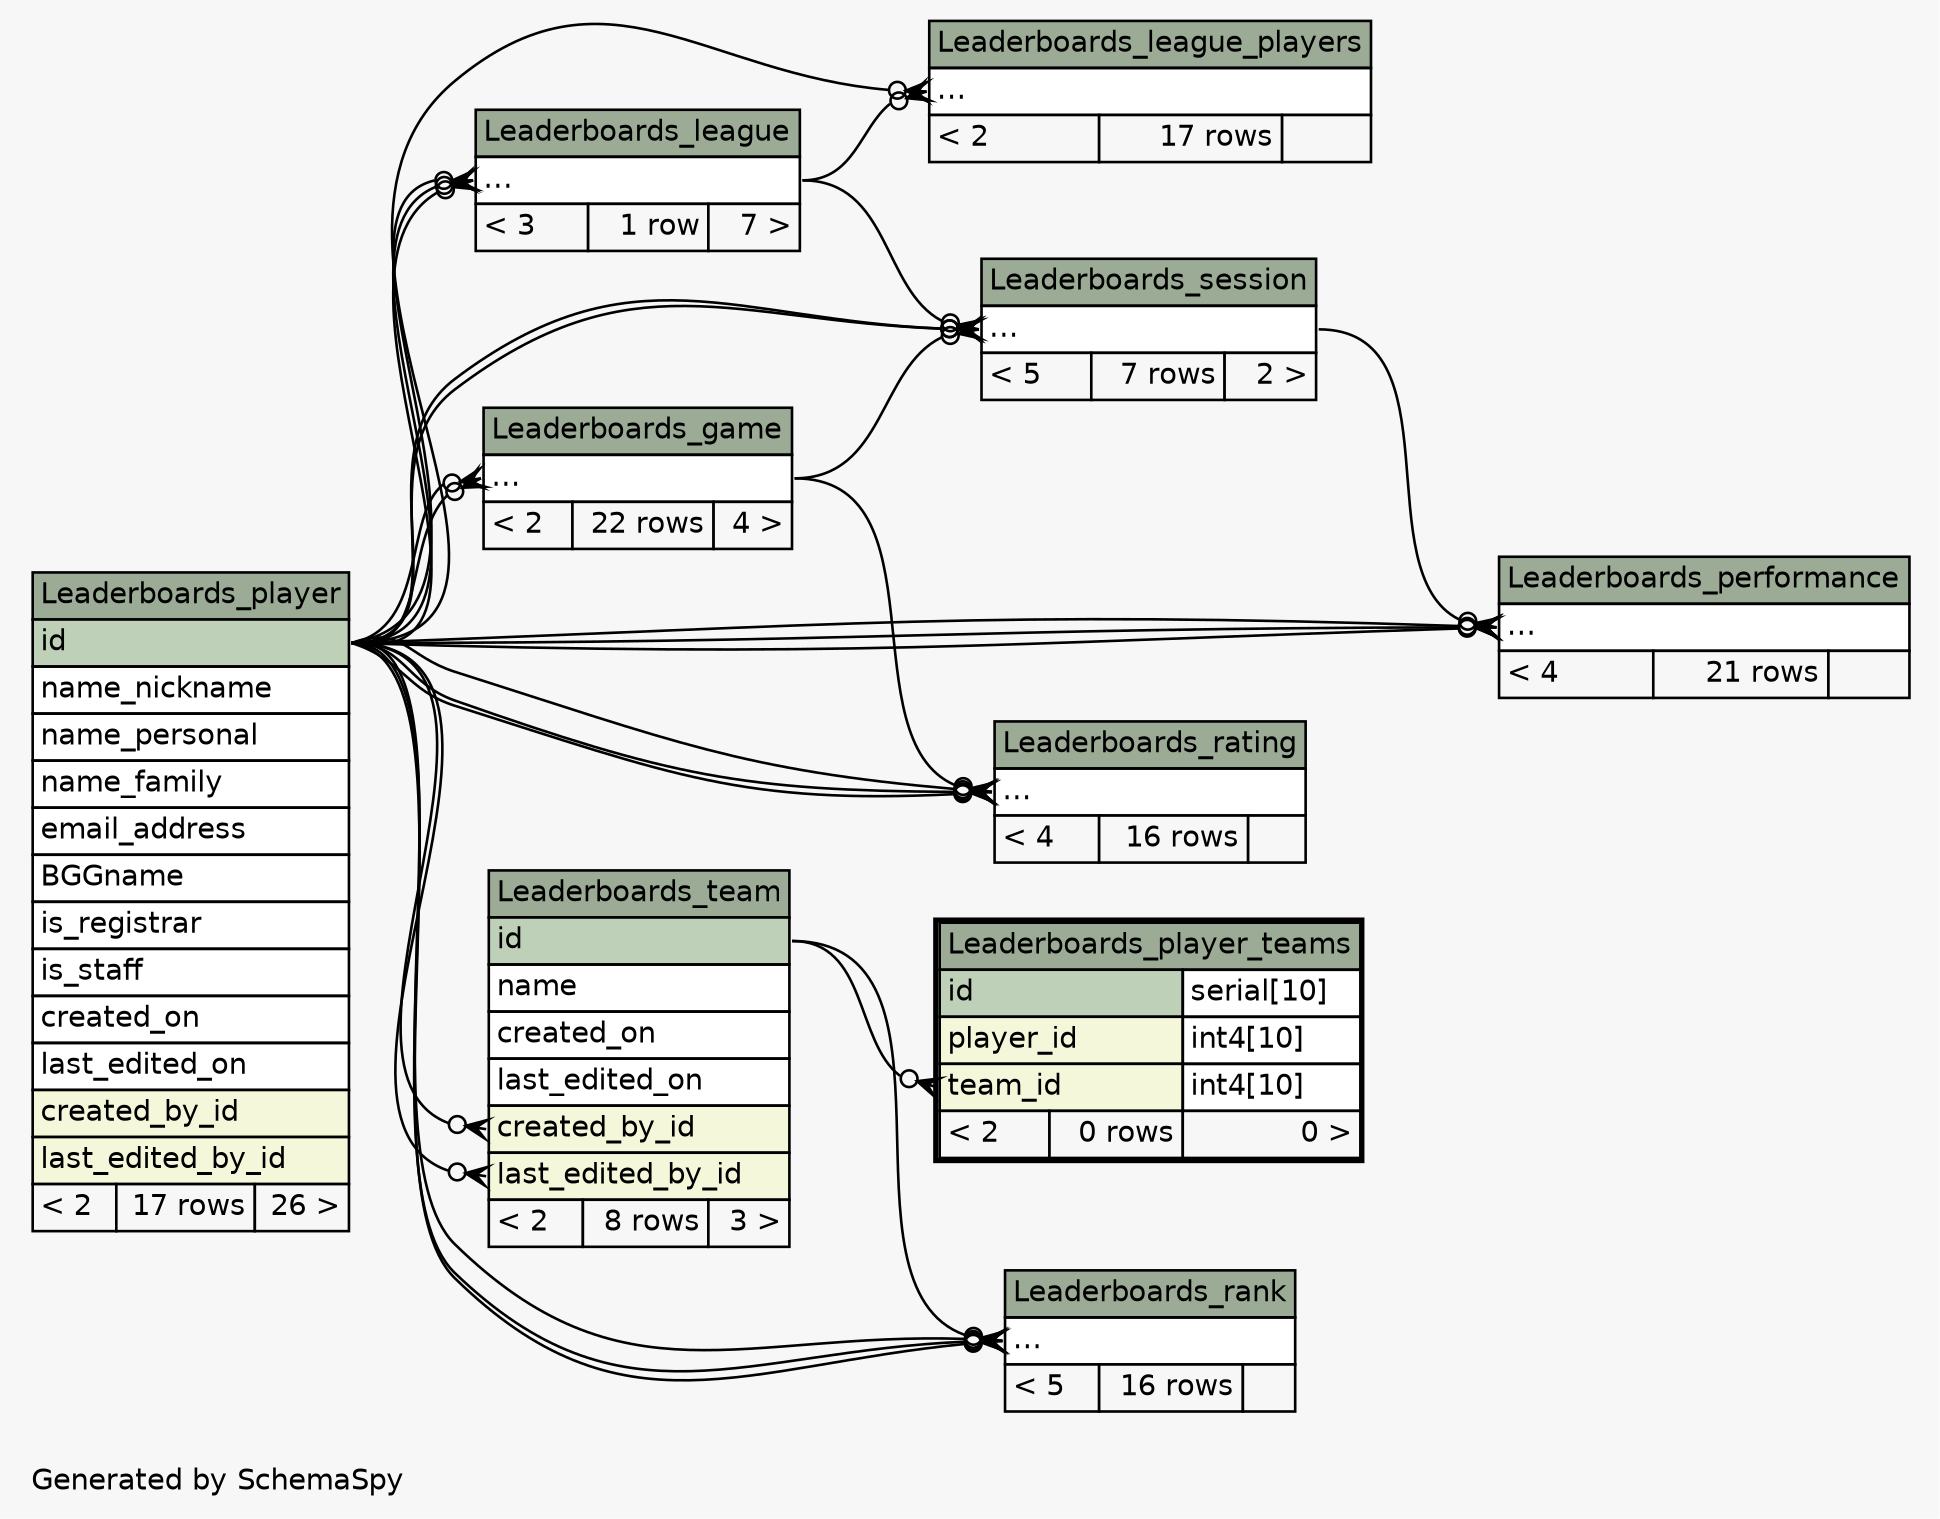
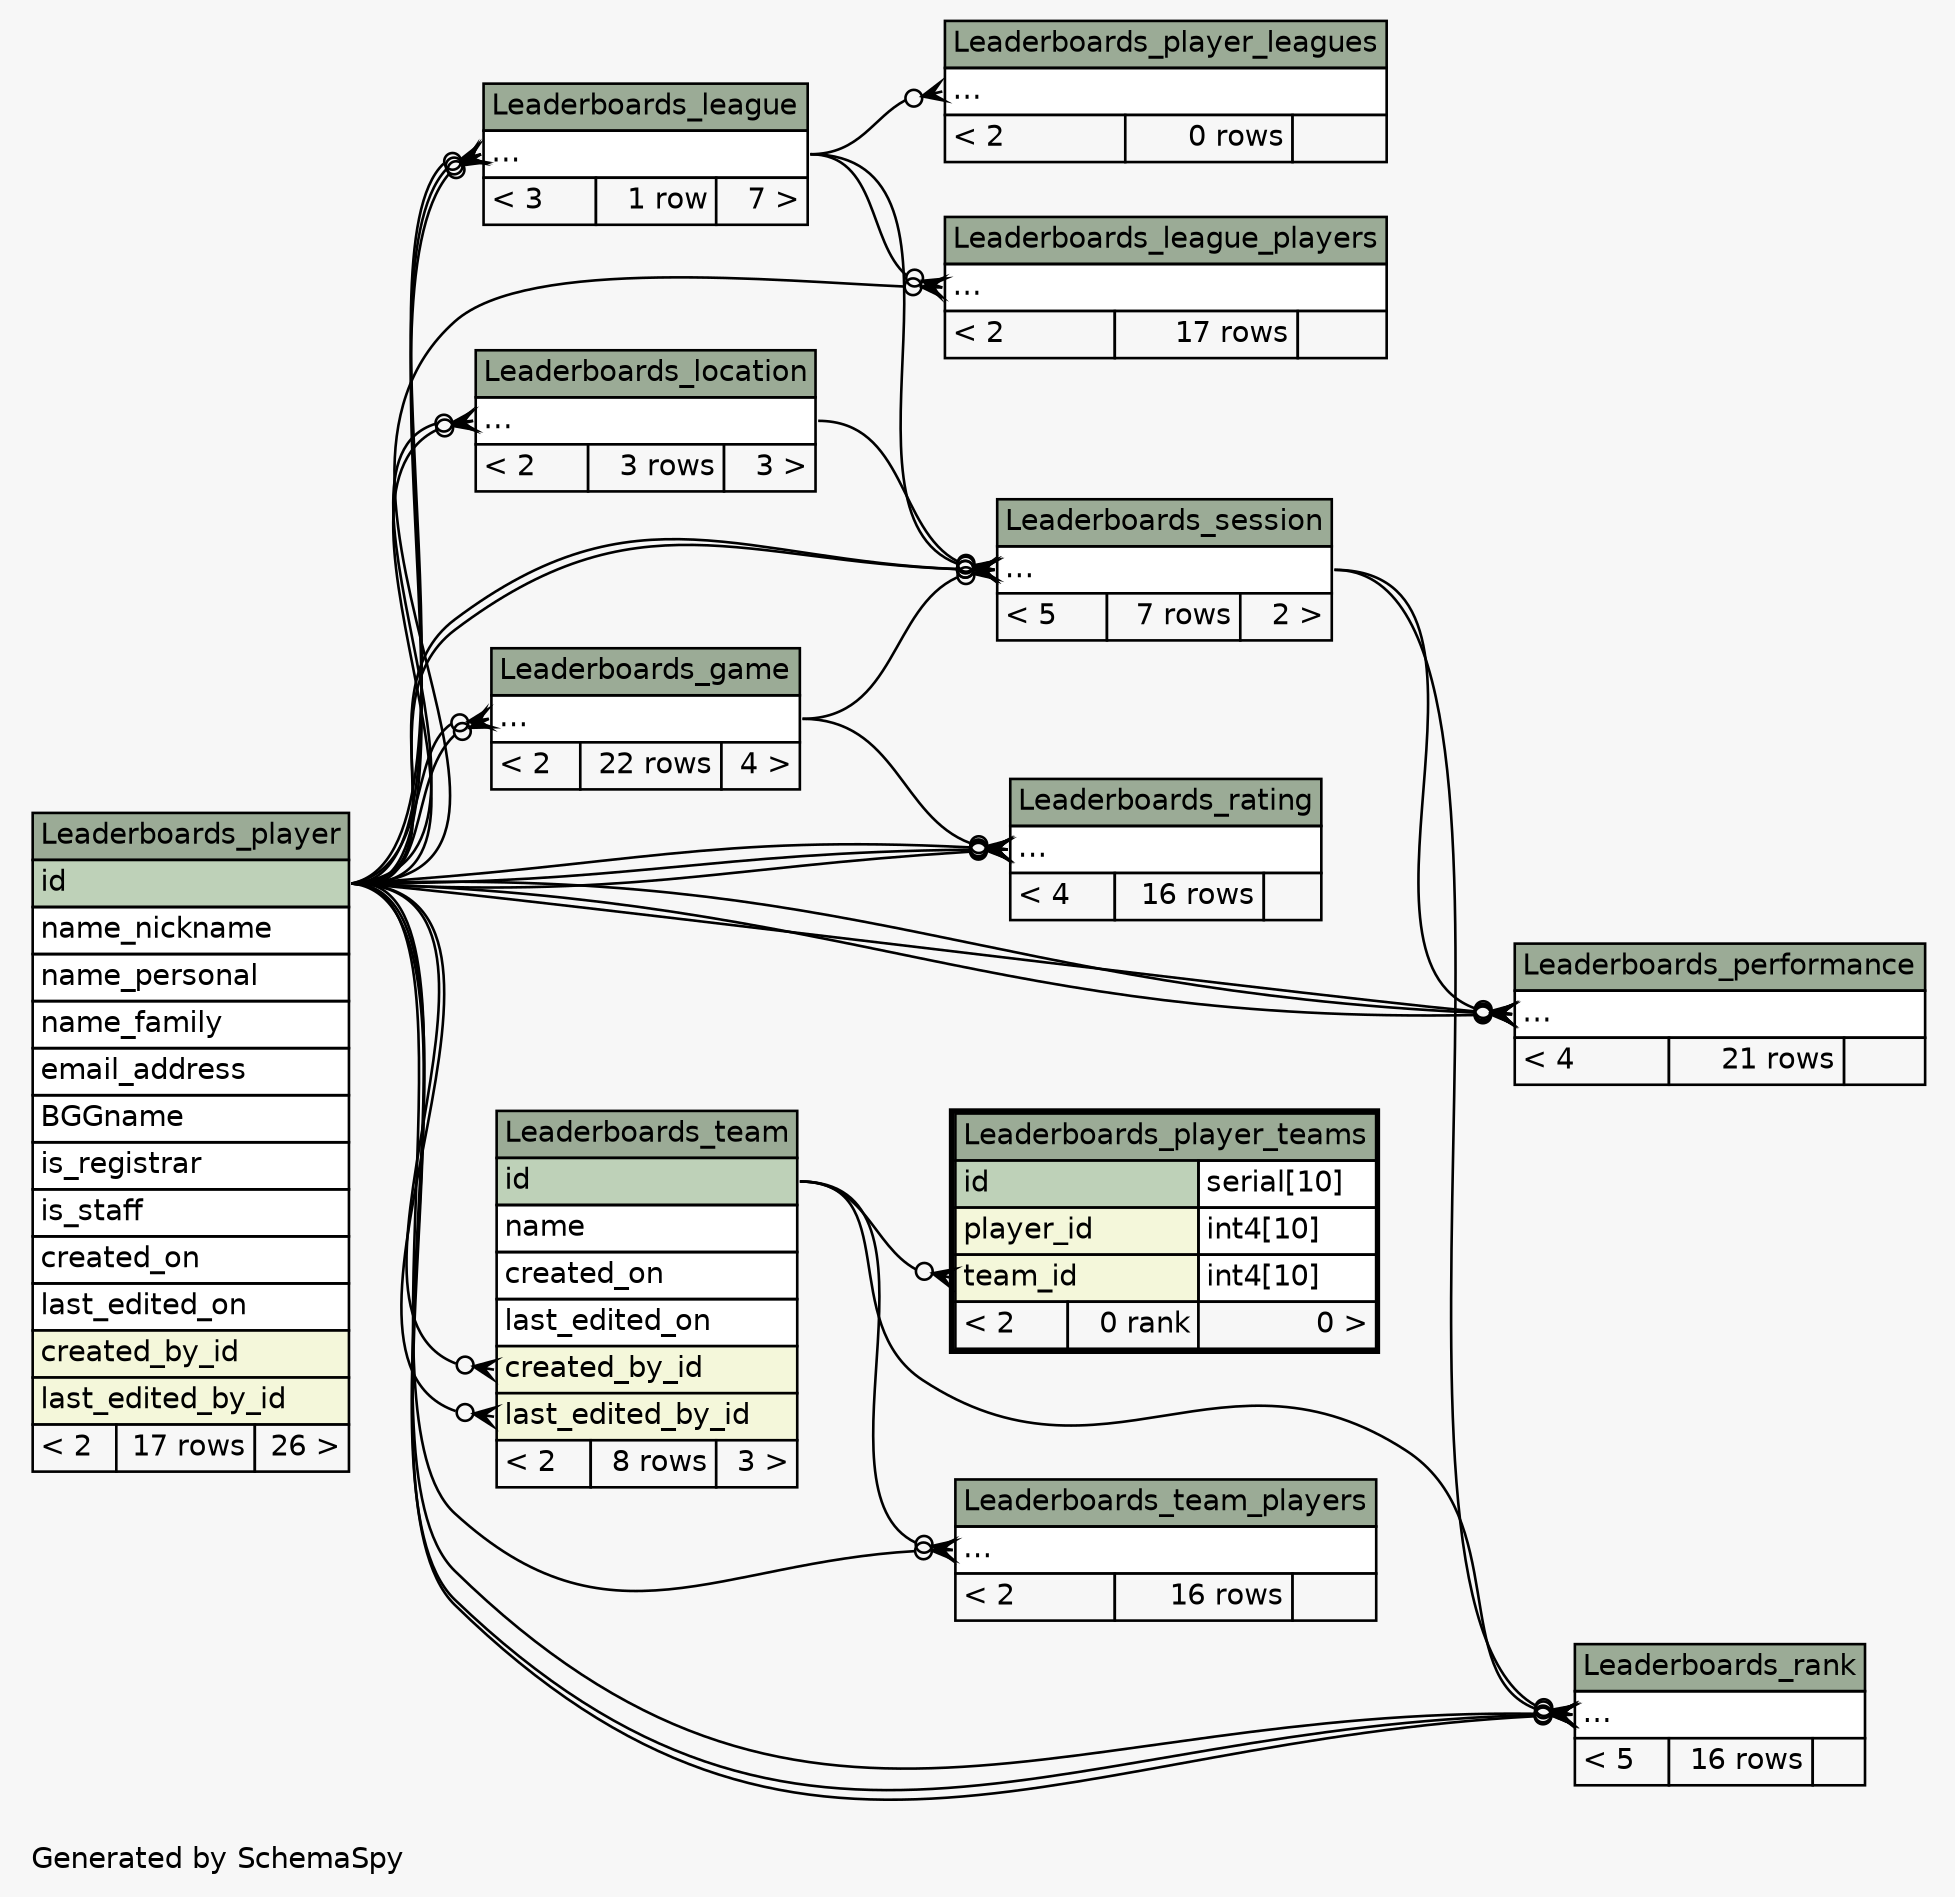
node "Leaderboards_player_leagues": added
node "Leaderboards_location": added
edge "Leaderboards_session" -> "Leaderboards_rank": added
node "Leaderboards_player_teams": text "0 rows" -> "0 rank"
node "Leaderboards_team_players": added
